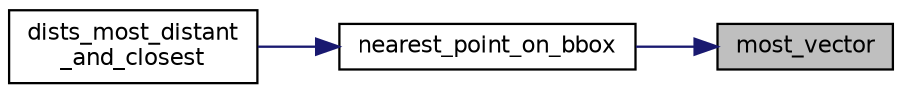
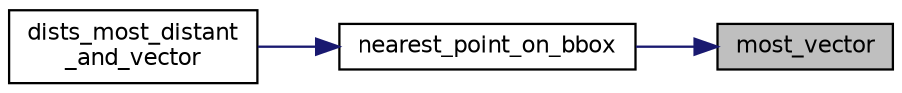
node "dists_most_distant _and_closest": label "dists_most_distant _and_closest" -> "dists_most_distant _and_vector"
